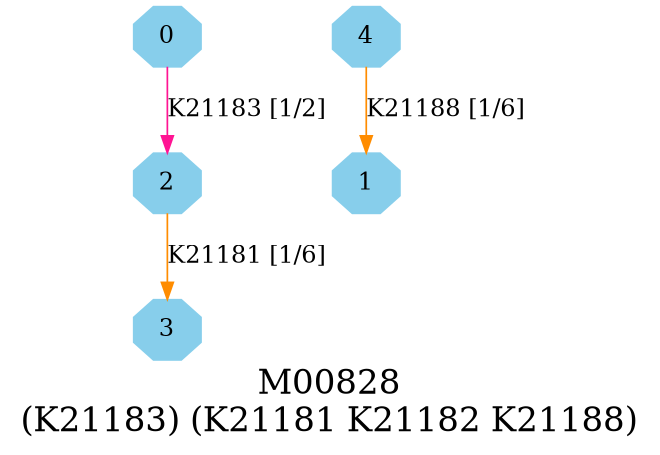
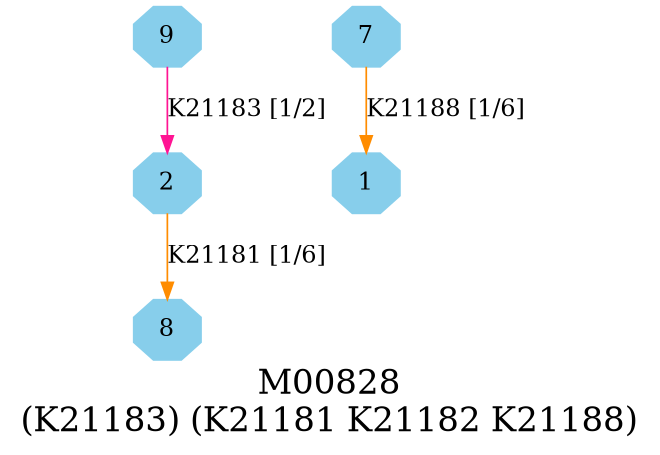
node "0": label "0" -> "9"
node "4": label "4" -> "7"
node "3": label "3" -> "8"
